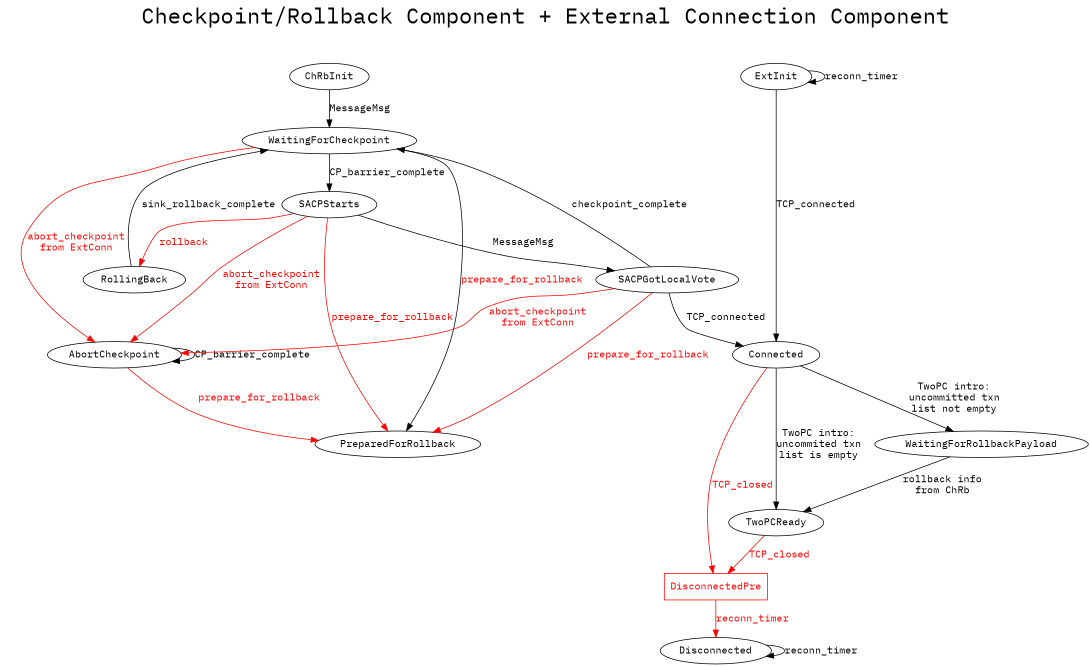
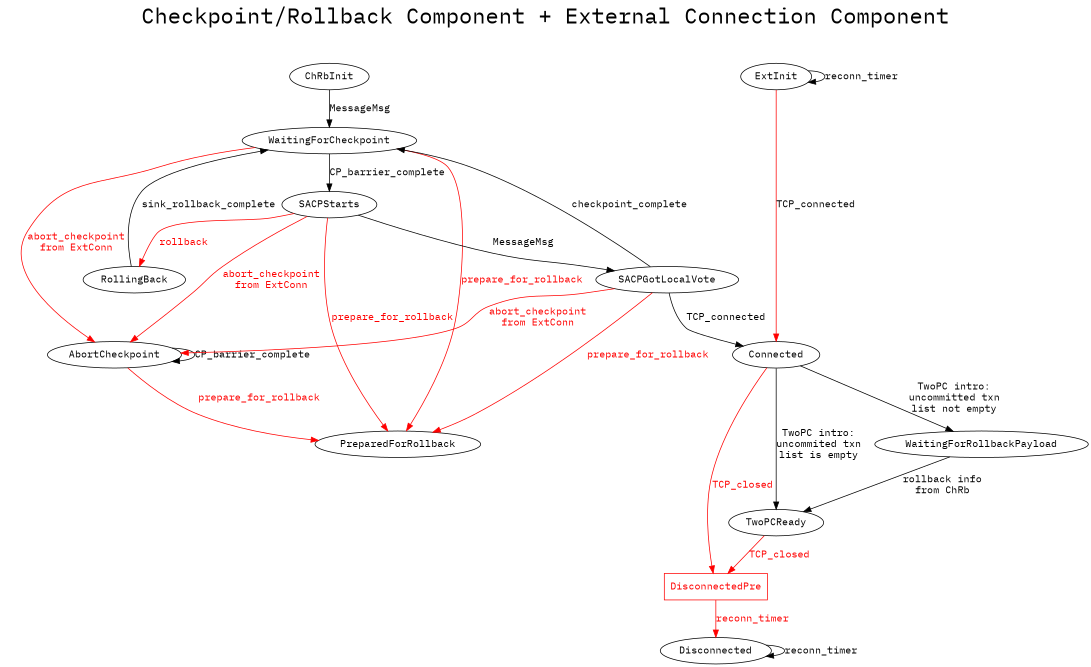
edge "ExtInit" -> "Connected": color black -> red
edge "WaitingForCheckpoint" -> "PreparedForRollback": color black -> red
